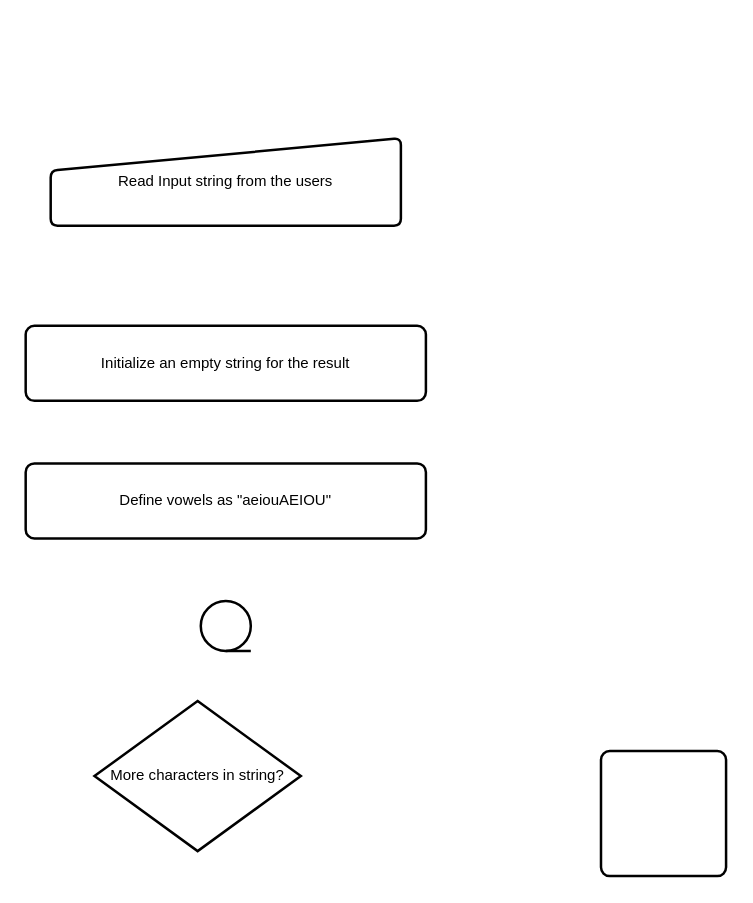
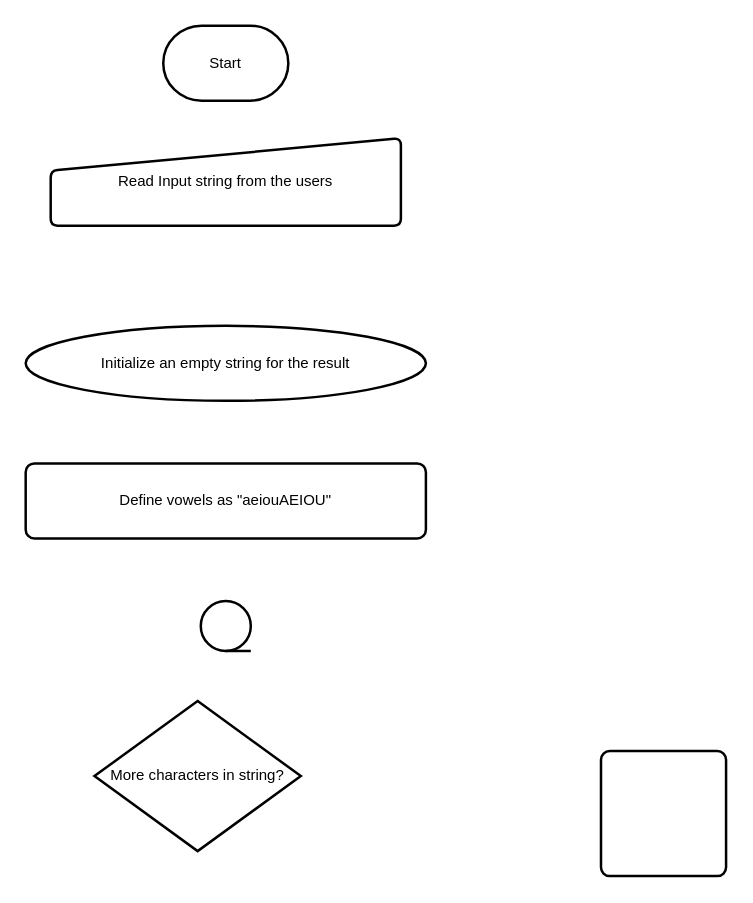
node "Start": added
node "Initialize an empty string for the result": shape rounded rectangle -> ellipse
